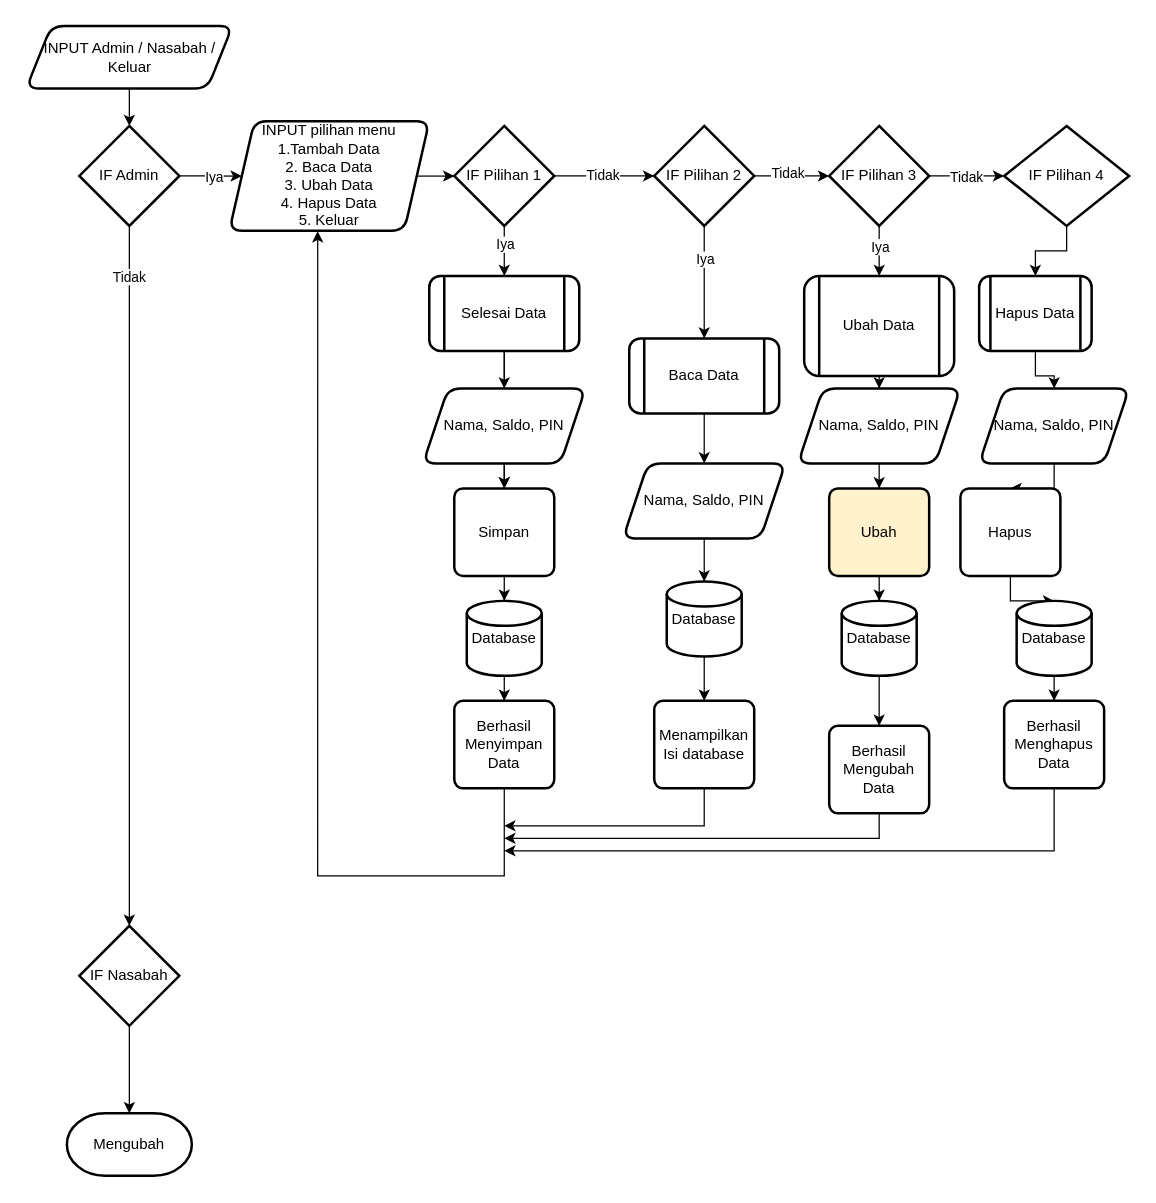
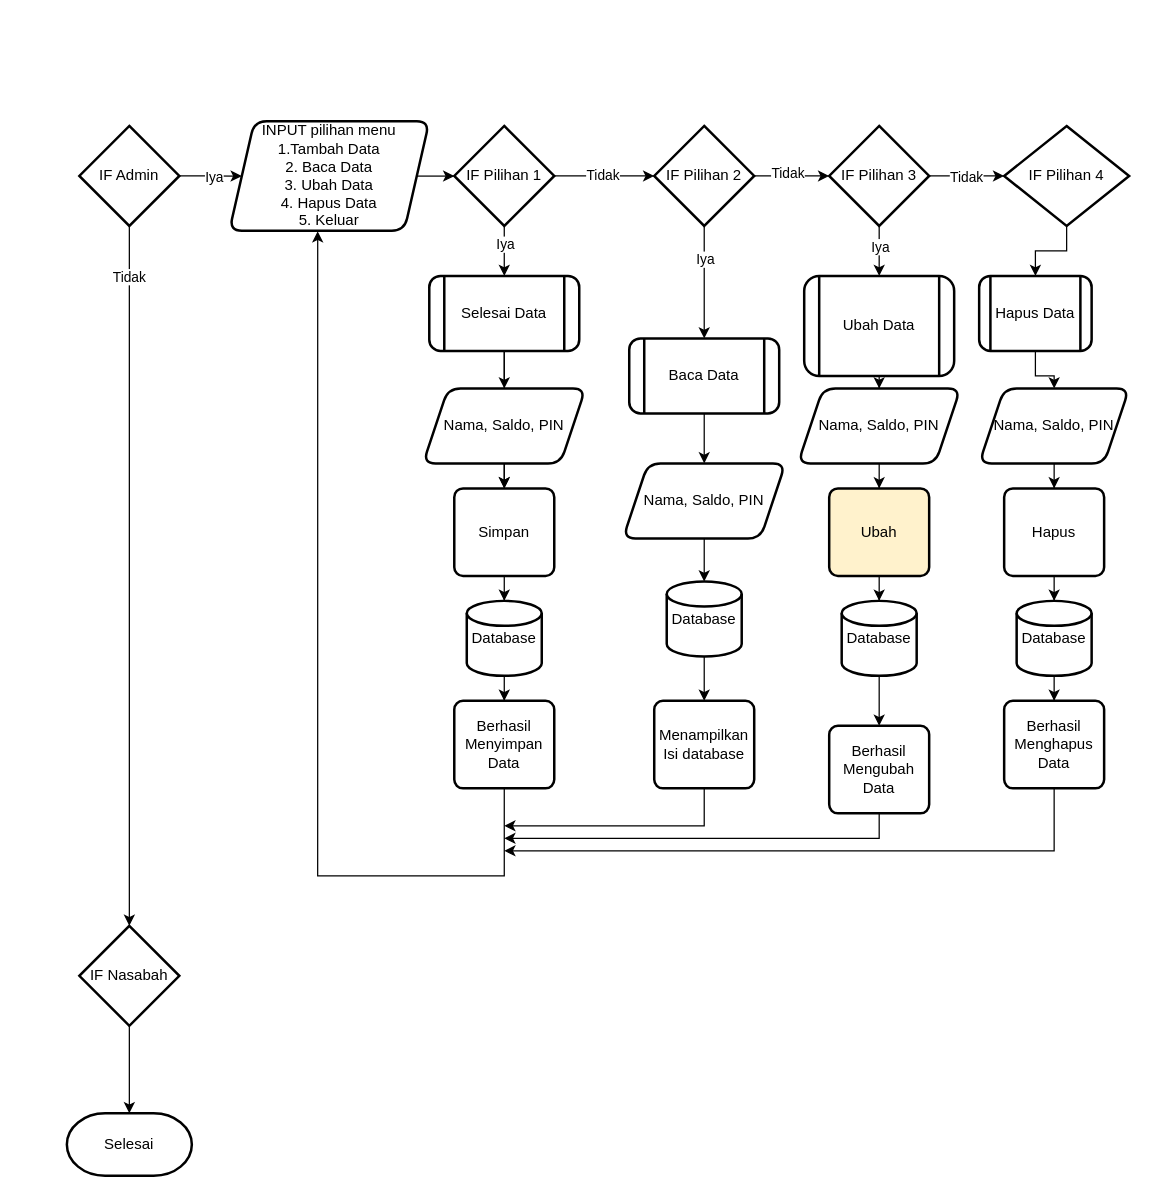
node "INPUT Admin / Nasabah / Keluar": removed
edge "INPUT Admin / Nasabah / Keluar" -> "IF Admin": removed
node "Hapus": moved (1011, 532) -> (1054, 532)
node "Mengubah": label "Mengubah" -> "Selesai"
